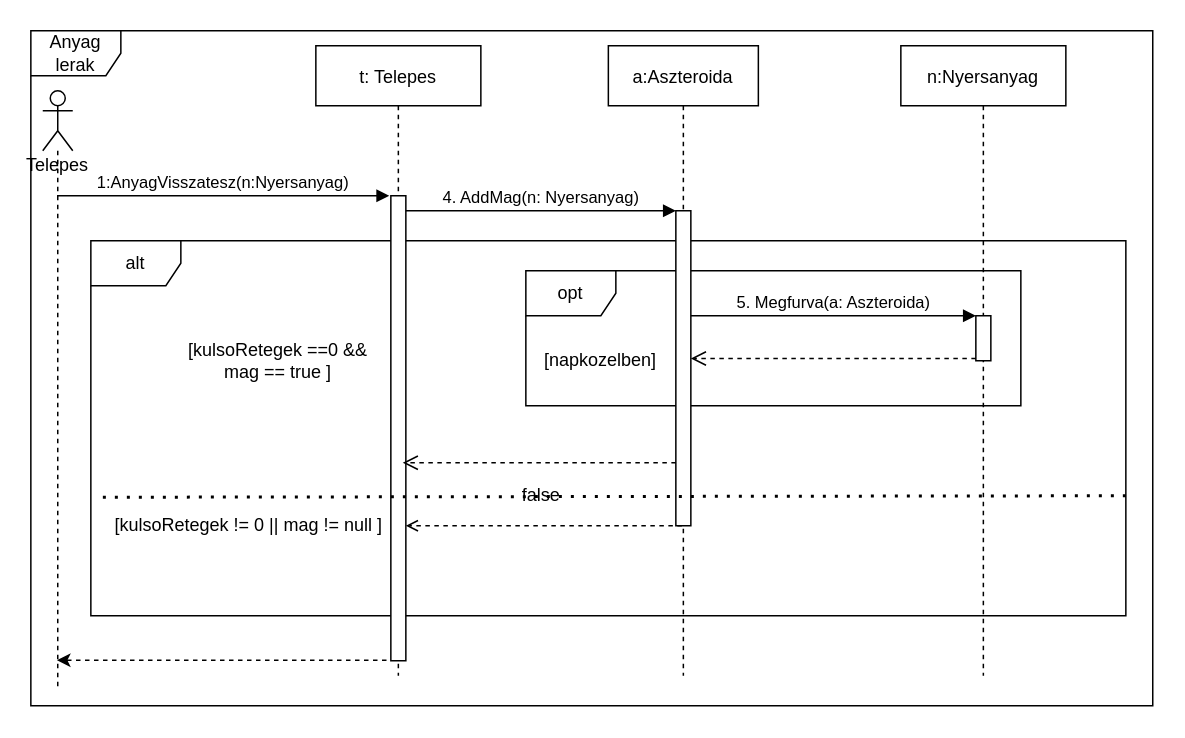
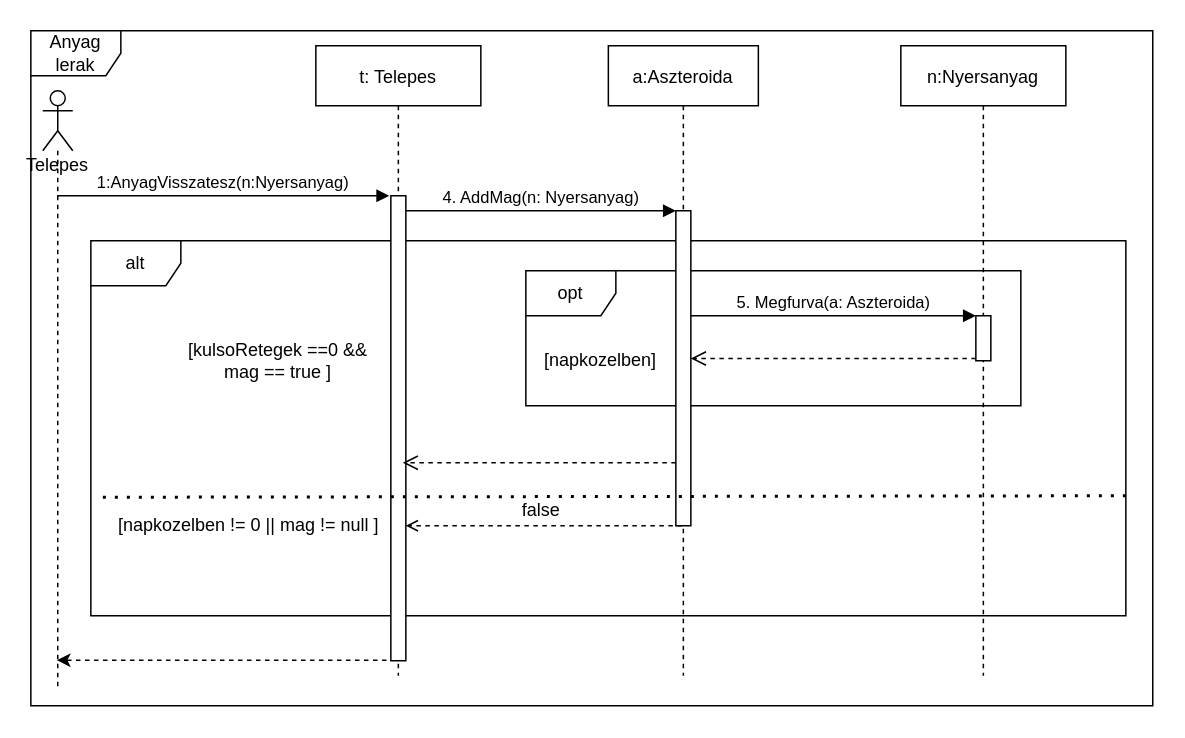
node "false": moved (541, 496) -> (541, 511)
node "[kulsoRetegek != 0 || mag != null ]": label "[kulsoRetegek != 0 || mag != null ]" -> "[napkozelben != 0 || mag != null ]"
